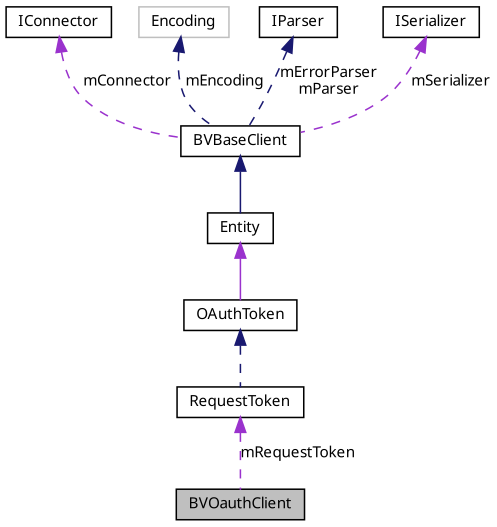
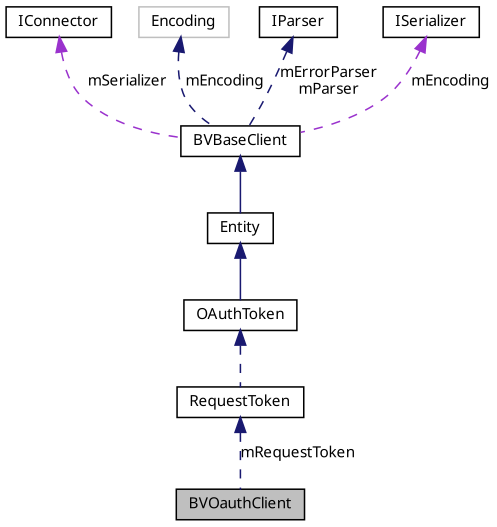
edge "BVBaseClient" -> "IConnector": label "mConnector" -> "mSerializer"
edge "BVBaseClient" -> "ISerializer": label "mSerializer" -> "mEncoding"
edge "OAuthToken" -> "Entity": color darkorchid3 -> midnightblue
edge "BVOauthClient" -> "RequestToken": color darkorchid3 -> midnightblue
